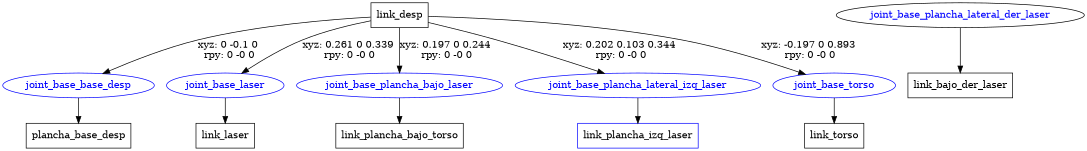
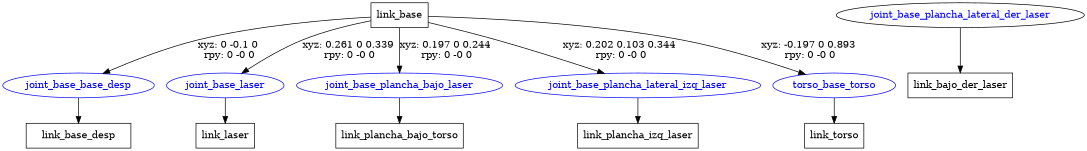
node "link_desp": label "link_desp" -> "link_base"
node "joint_base_torso": label "joint_base_torso" -> "torso_base_torso"
node "plancha_base_desp": label "plancha_base_desp" -> "link_base_desp"
node "link_plancha_izq_laser": color blue -> black
